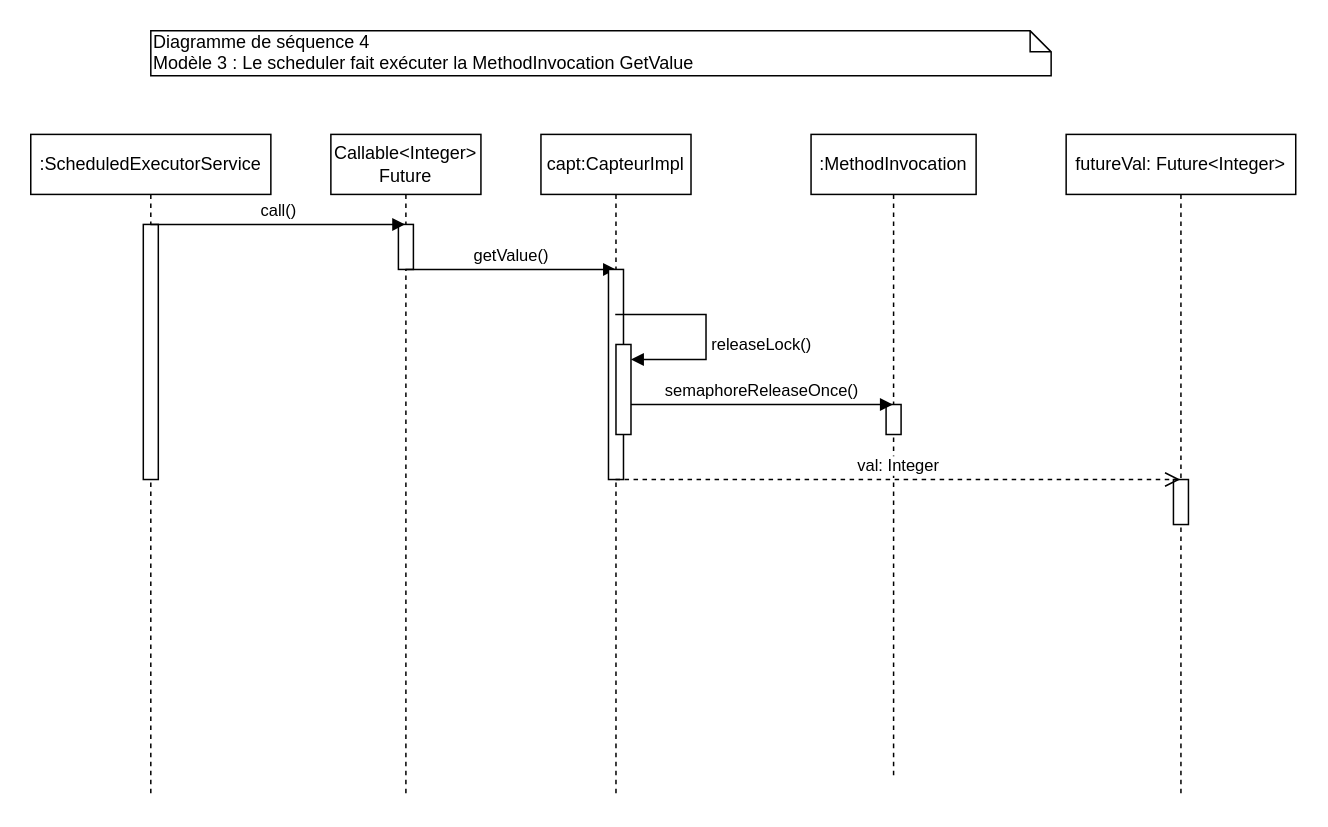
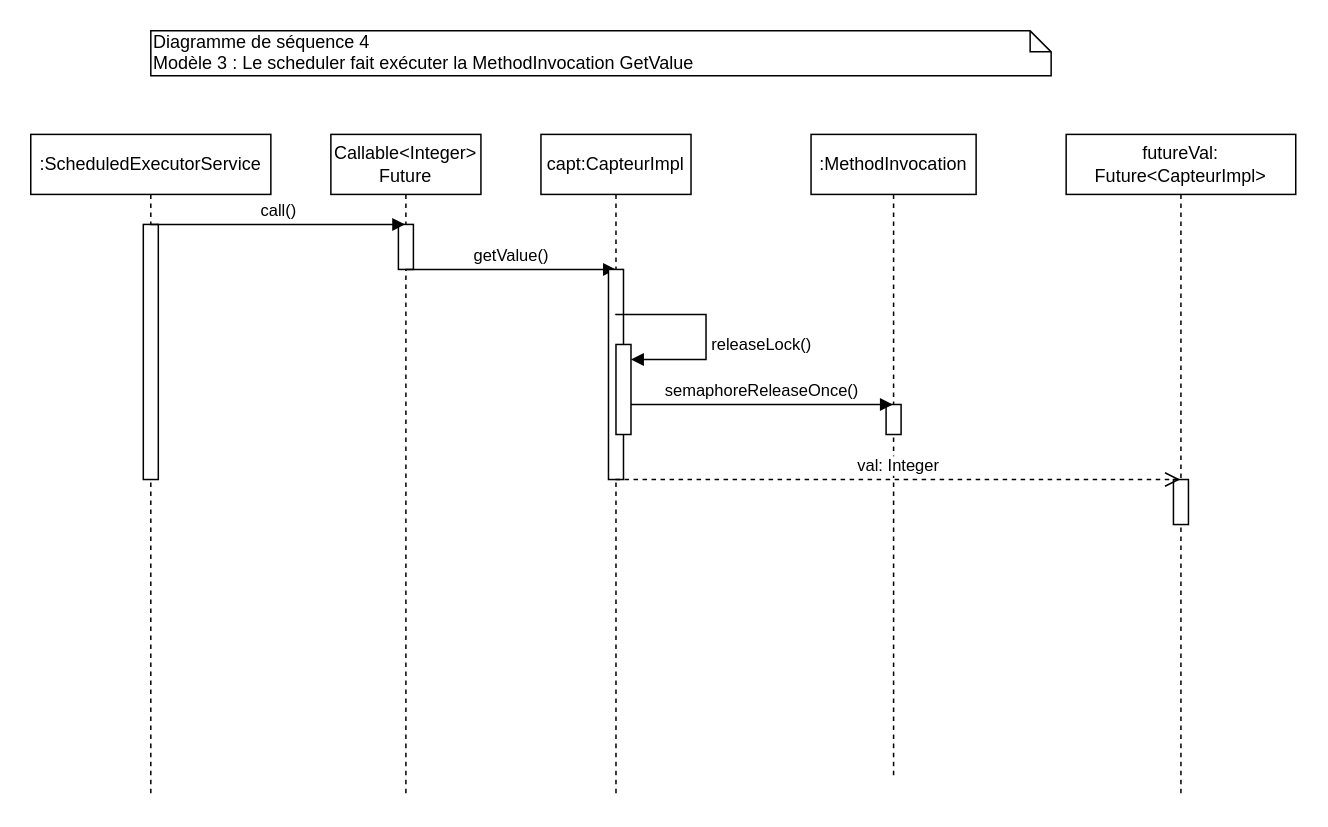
node "futureVal: Future<Integer>": label "futureVal: Future<Integer>" -> "futureVal: Future<CapteurImpl>"
